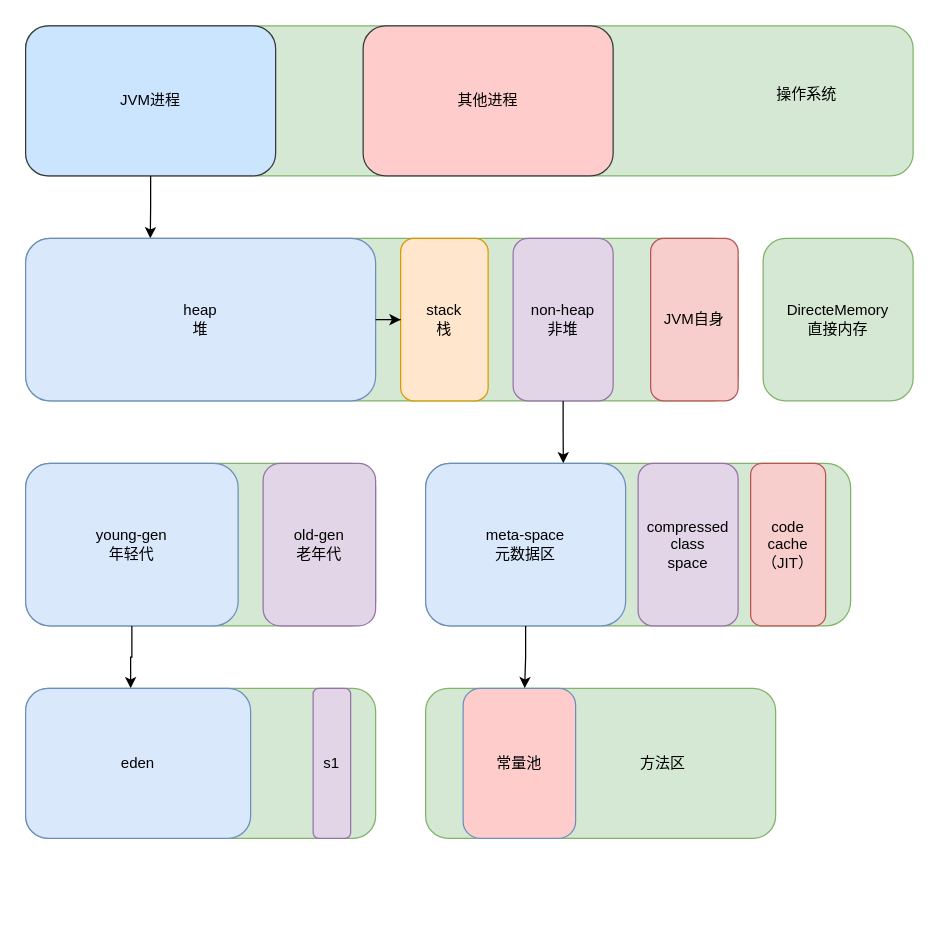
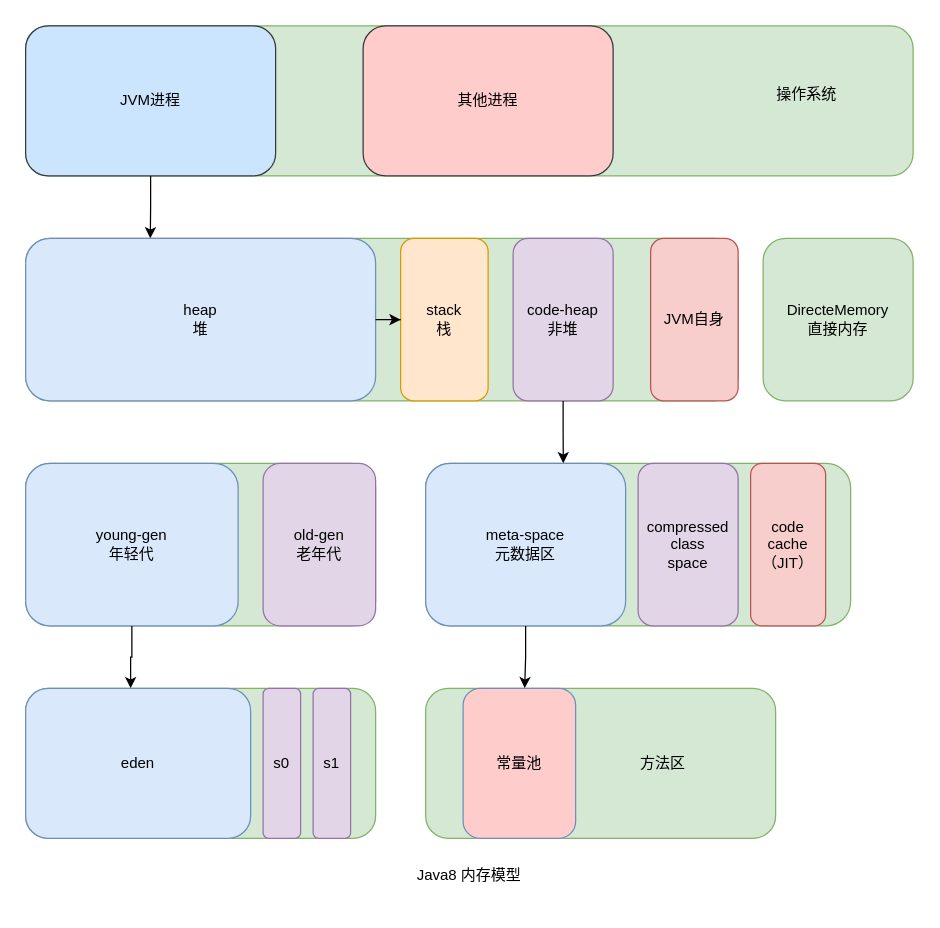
node "non-heap 非堆": label "non-heap 非堆" -> "code-heap 非堆"
node "s0": added
node "Java8 内存模型": added
